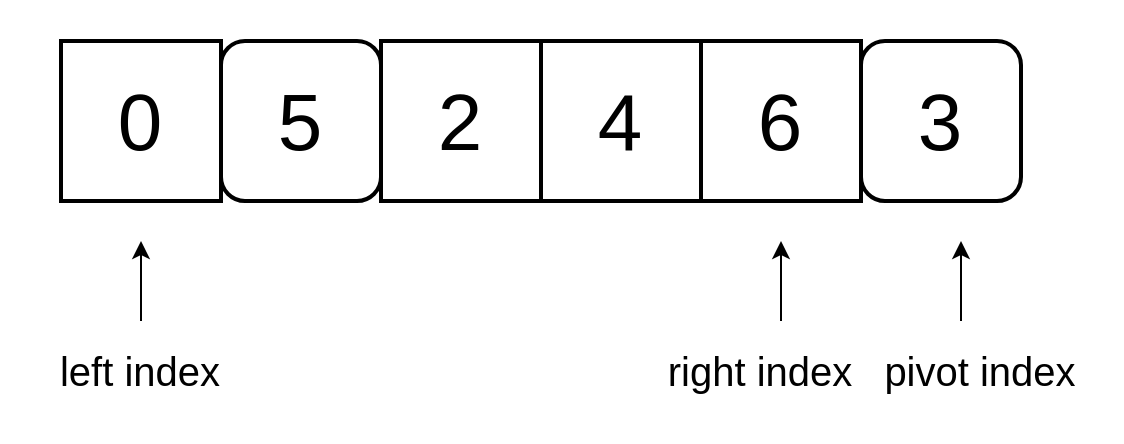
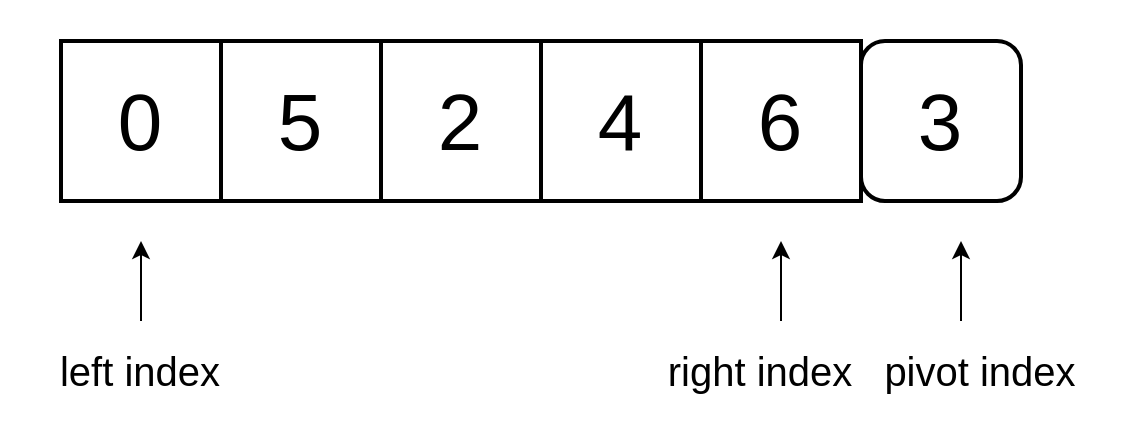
node "5": shape rounded rectangle -> rectangle
